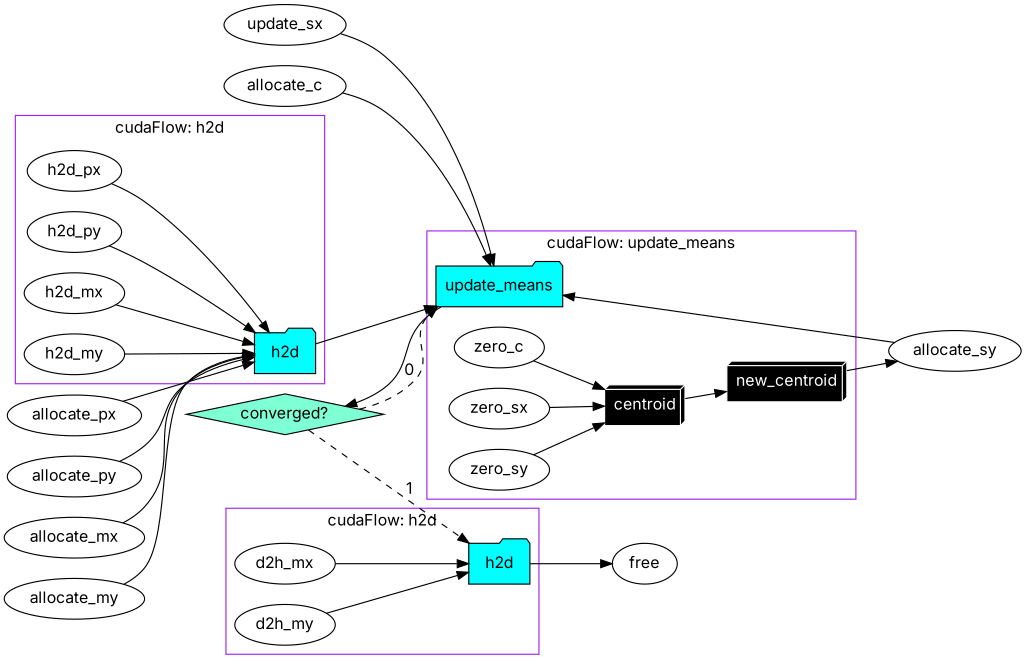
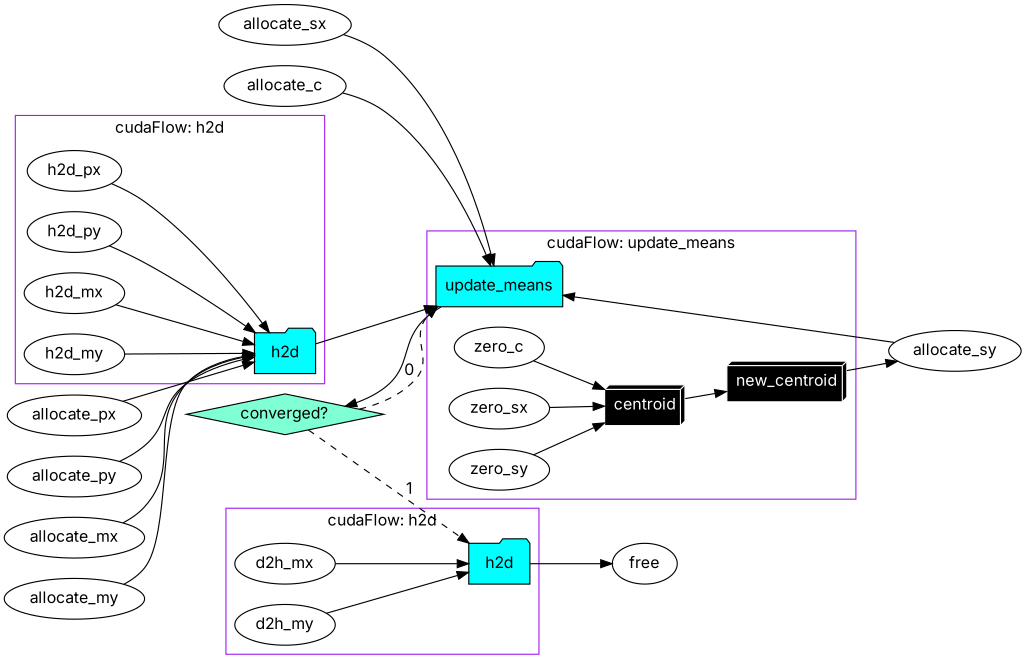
node "update_sx": label "update_sx" -> "allocate_sx"
